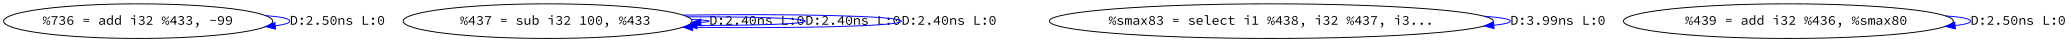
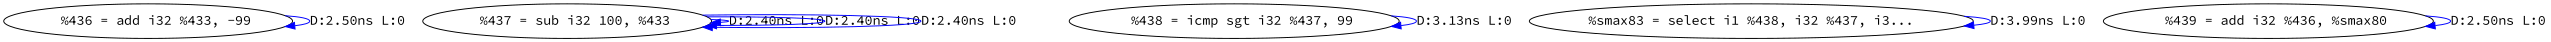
node "%736 = add i32 %433, -99": label "%736 = add i32 %433, -99" -> "%436 = add i32 %433, -99"
node "%438 = icmp sgt i32 %437, 99": added
